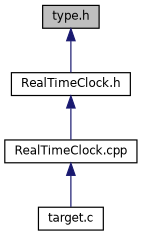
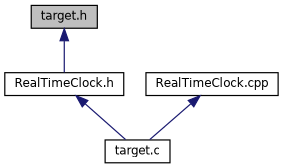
node "type.h": label "type.h" -> "target.h"
edge "RealTimeClock.cpp" -> "RealTimeClock.h": now "target.c" -> "RealTimeClock.h"
